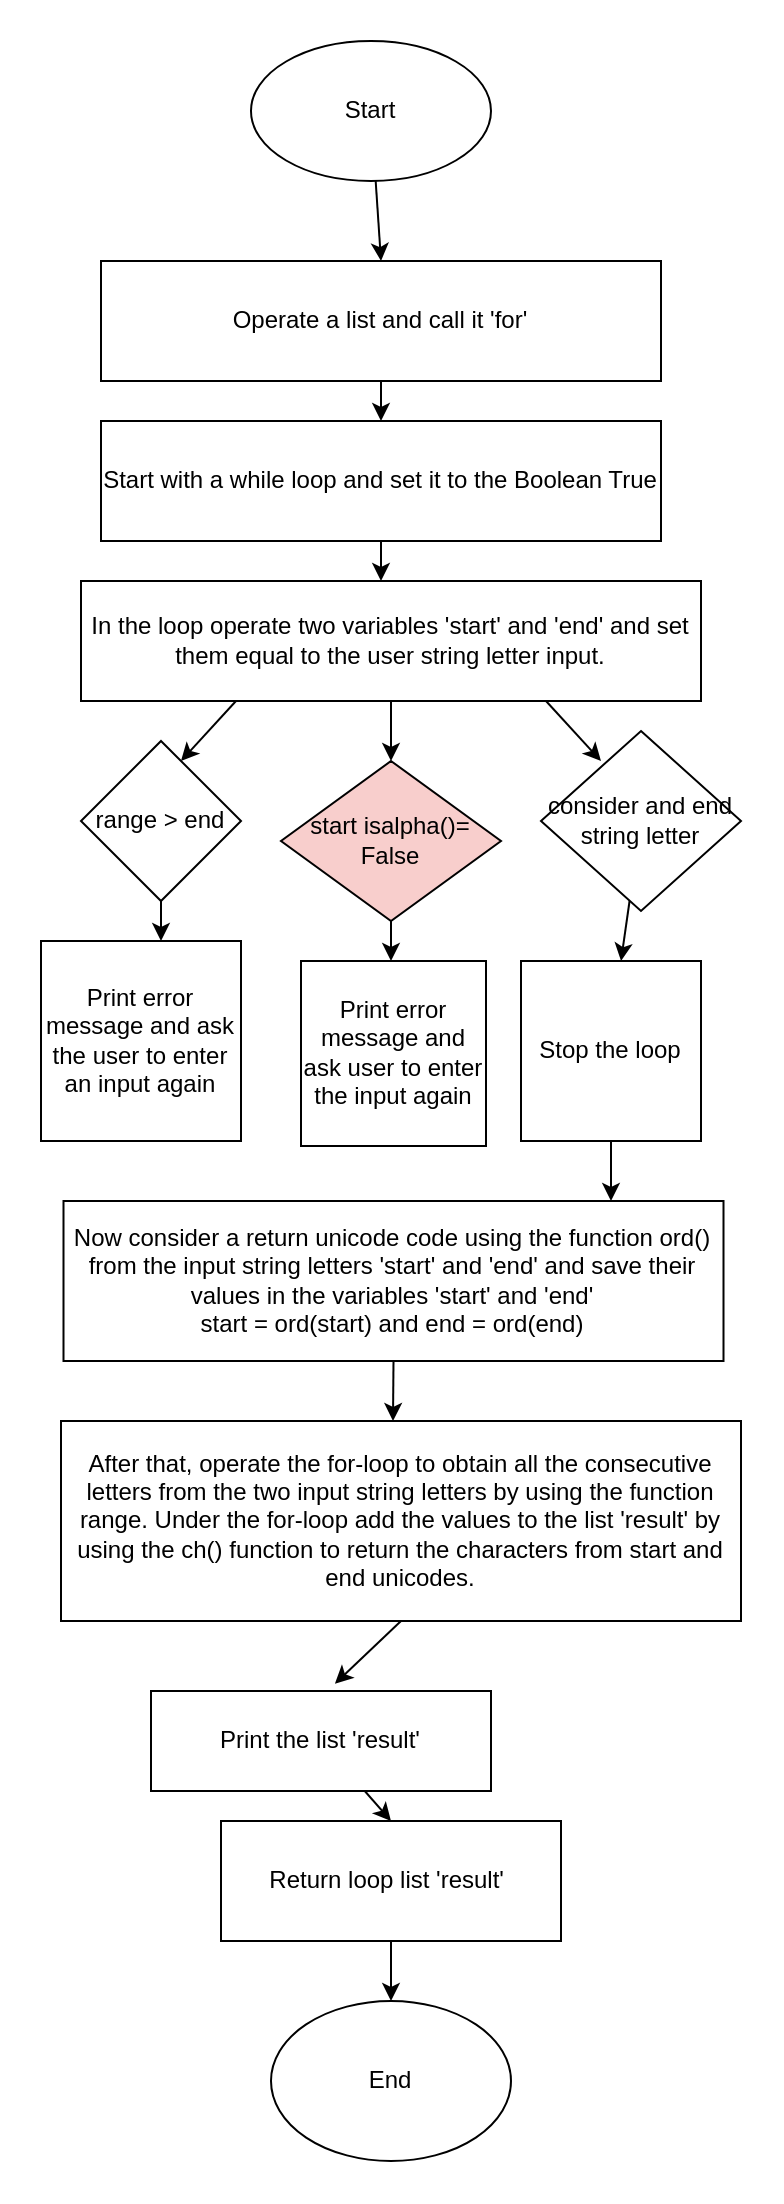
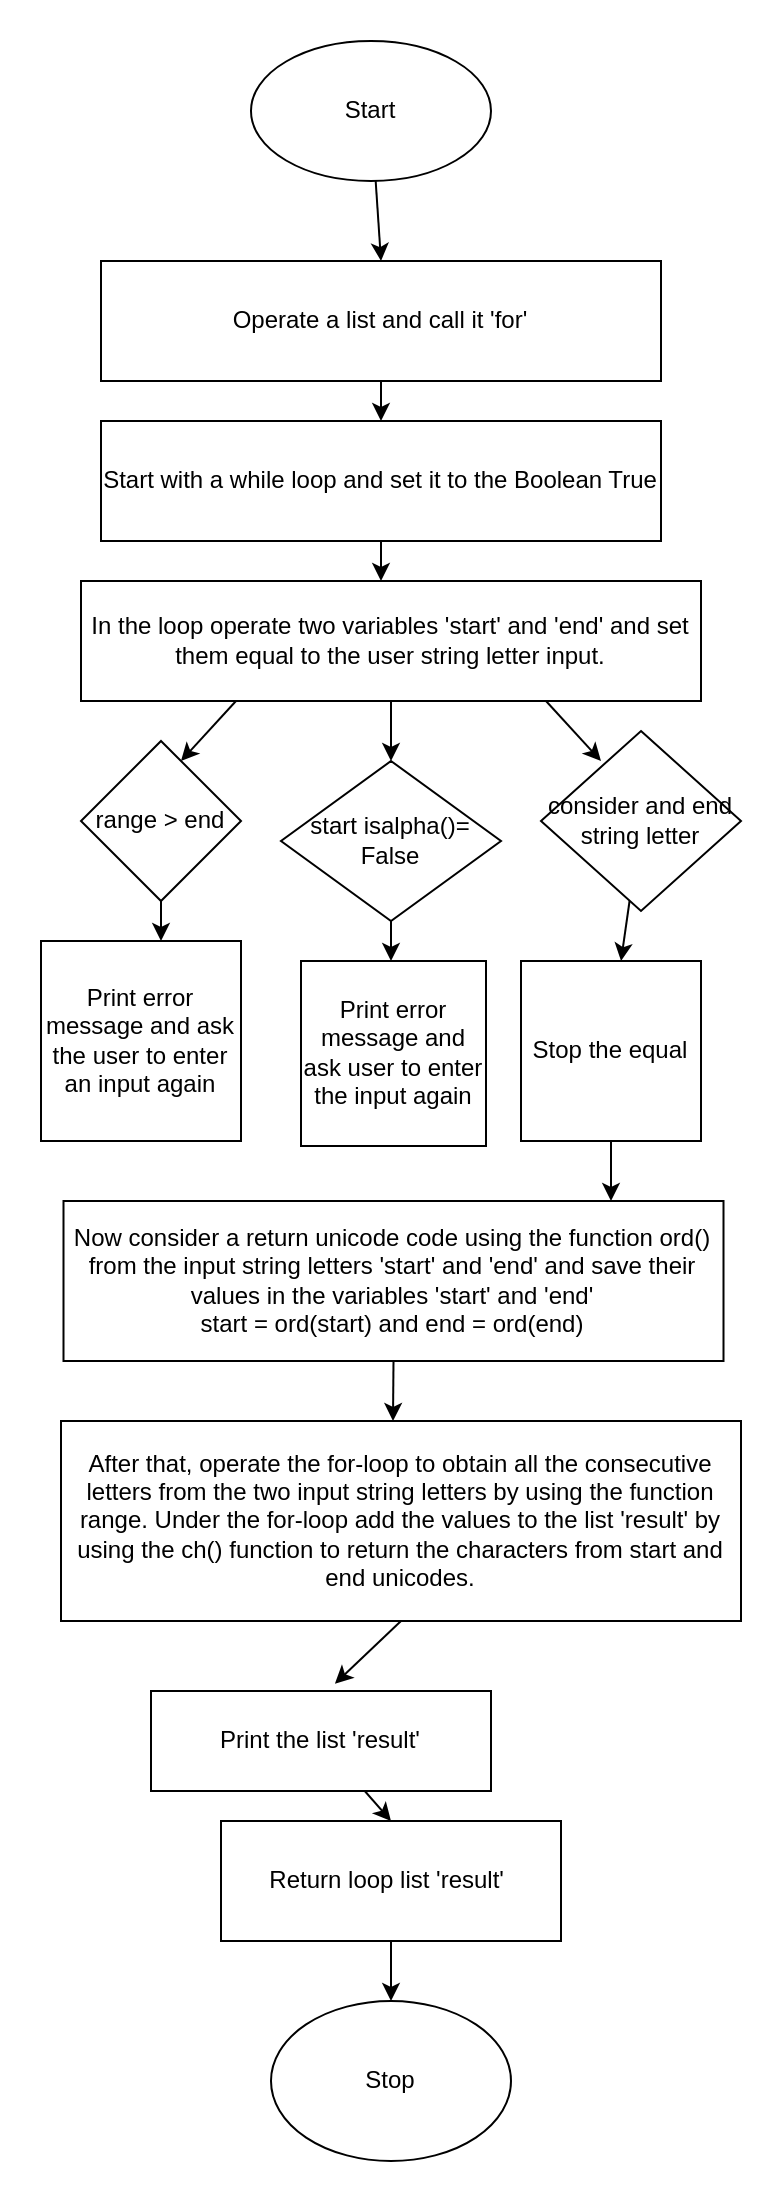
node "start isalpha()= False": fillcolor #f8cecc -> #ffffff
node "Stop the loop": label "Stop the loop" -> "Stop the equal"
node "End": label "End" -> "Stop"
